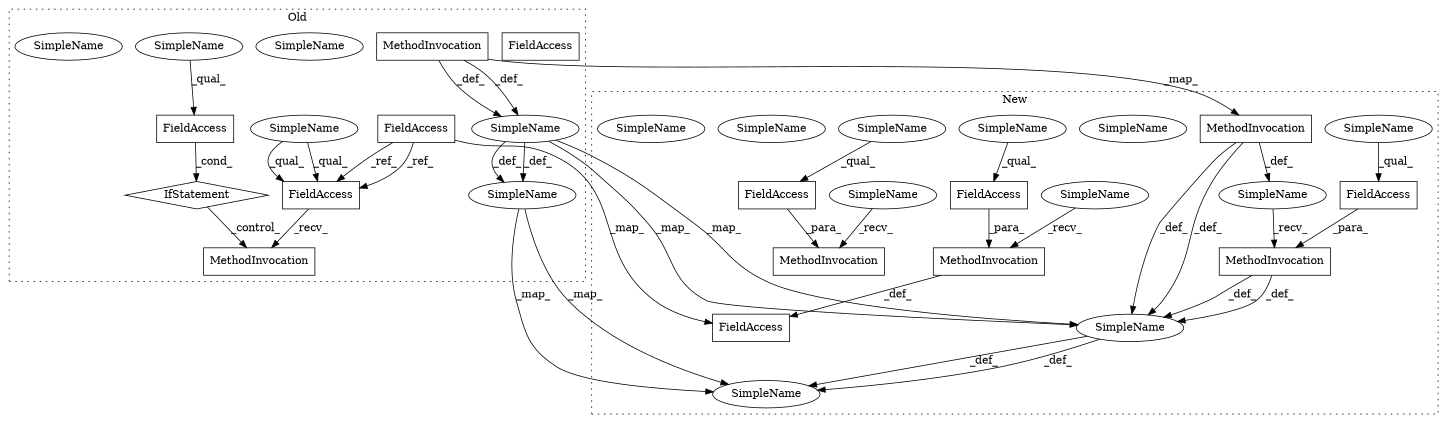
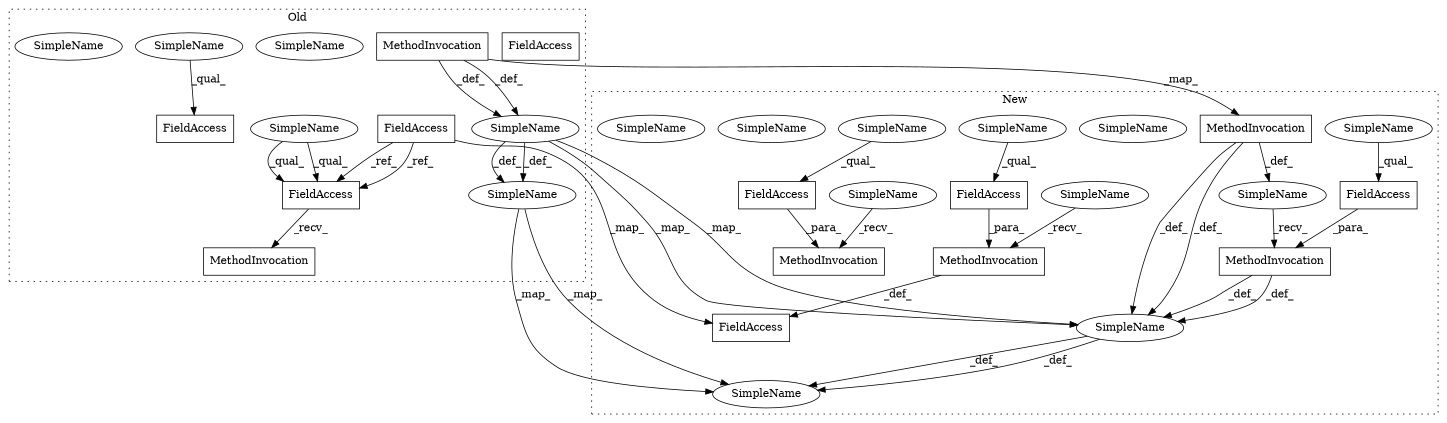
node "IfStatement": removed
